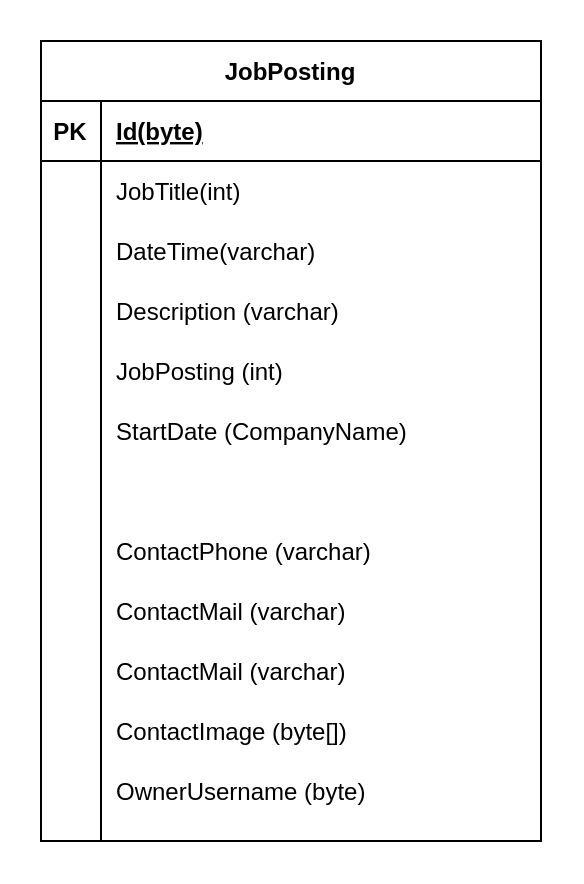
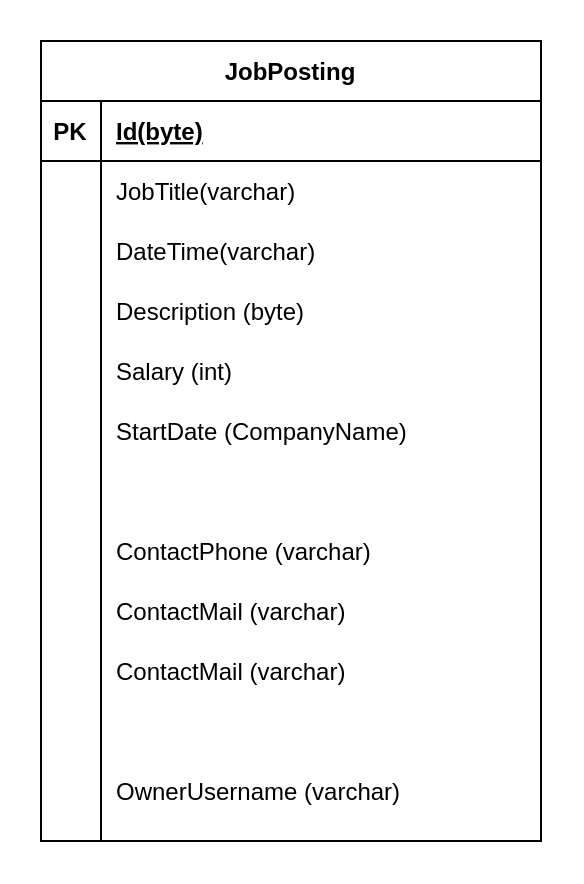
node "JobTitle(int)": label "JobTitle(int)" -> "JobTitle(varchar)"
node "Description (varchar)": label "Description (varchar)" -> "Description (byte)"
node "JobPosting (int)": label "JobPosting (int)" -> "Salary (int)"
node "ContactImage (byte[])": removed
node "OwnerUsername (byte)": label "OwnerUsername (byte)" -> "OwnerUsername (varchar)"
